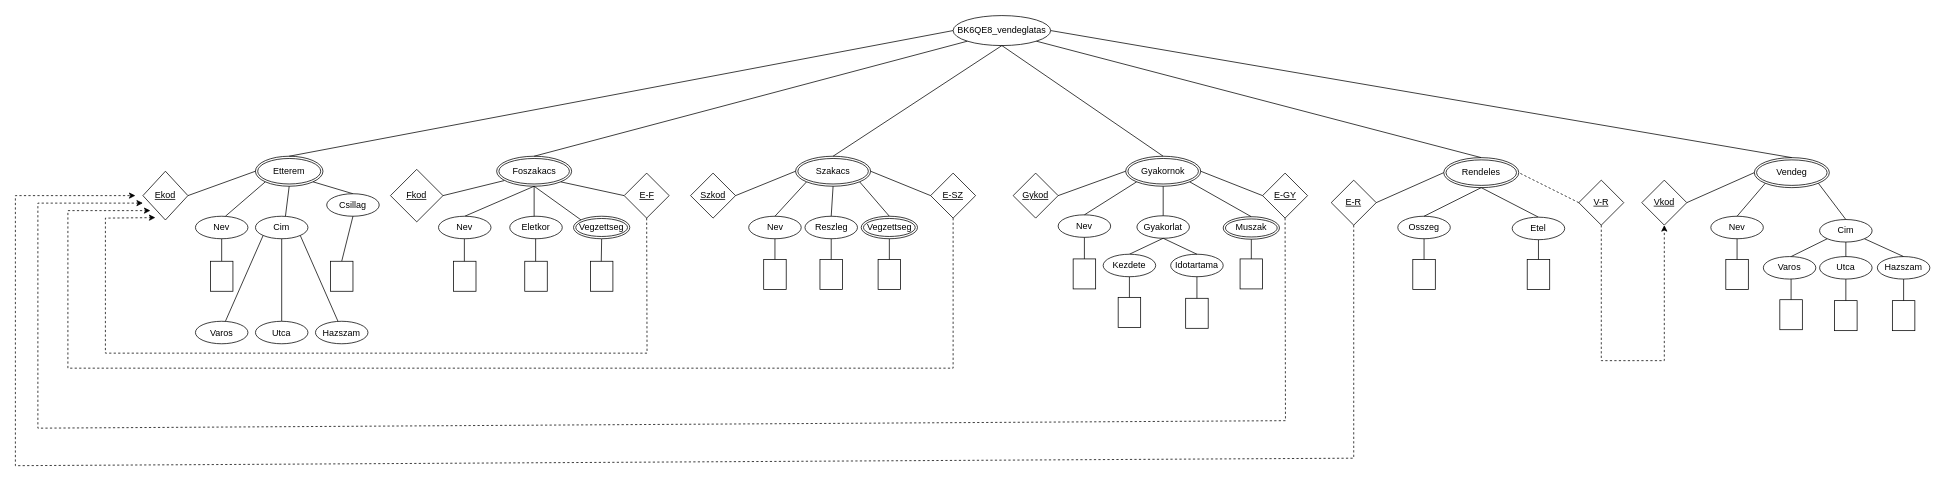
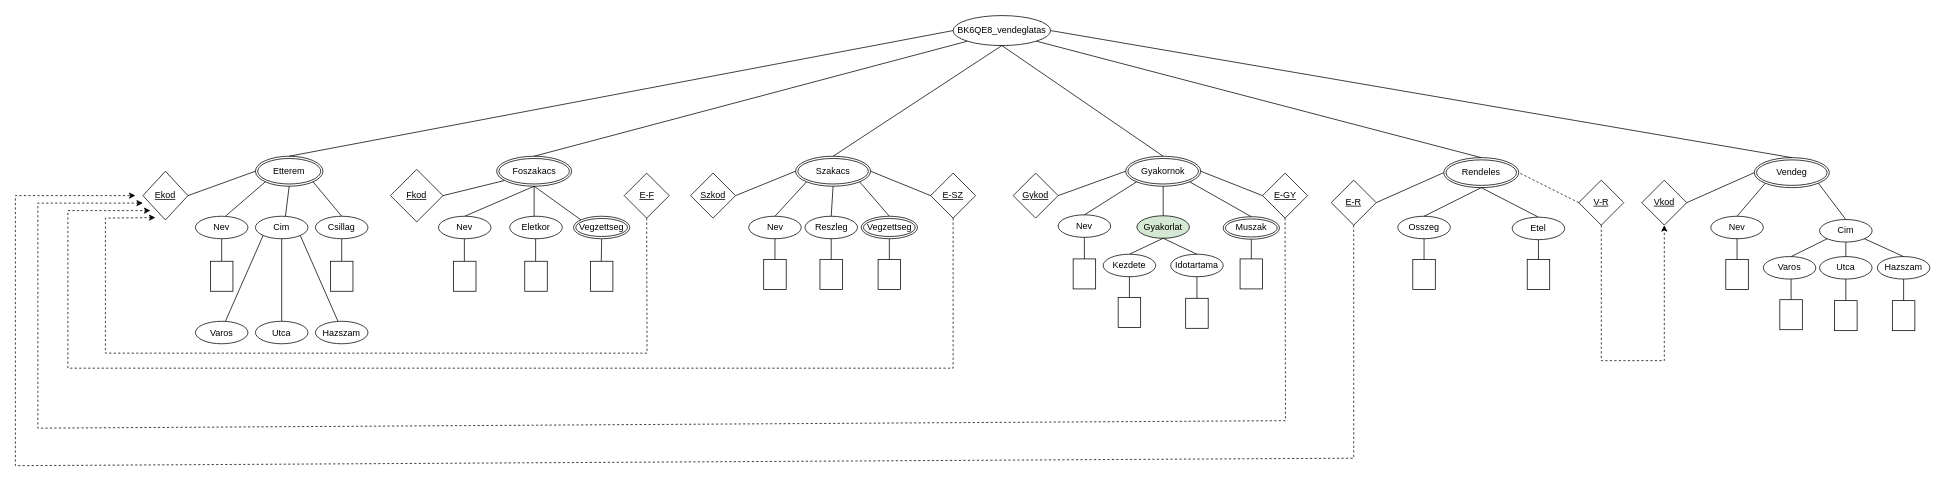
edge "Foszakacs" -- "E-F": removed
node "Csillag": moved (353, 205) -> (342, 227)
node "Gyakorlat": fillcolor #ffffff -> #d5e8d4
